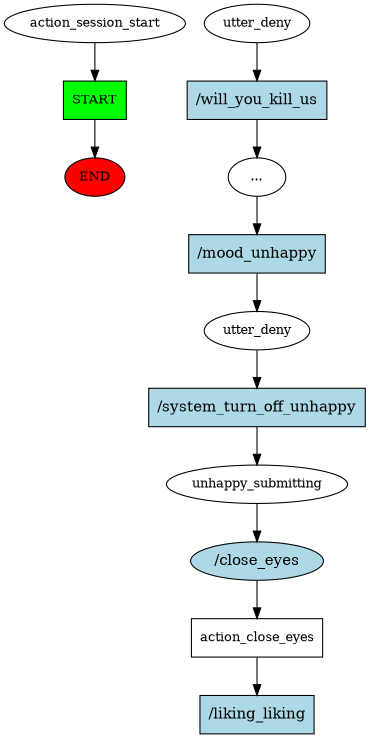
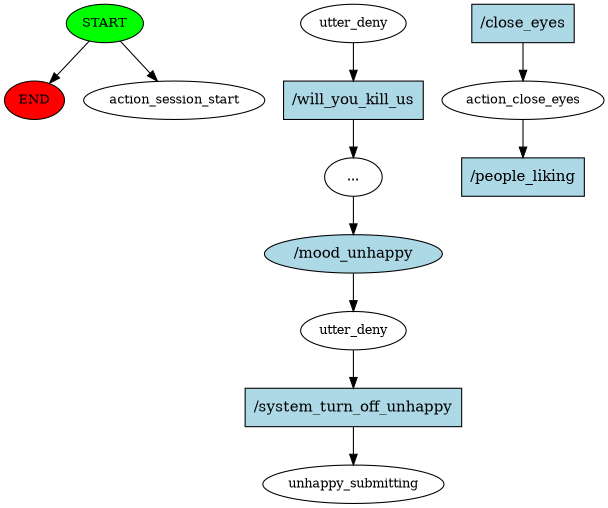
edge "action_session_start" -> "START": reversed
node "START": shape box -> ellipse
node "/mood_unhappy": shape box -> ellipse
edge "unhappy_submitting" -> "/close_eyes": removed
node "/close_eyes": shape ellipse -> box
node "action_close_eyes": shape box -> ellipse
node "/liking_liking": label "/liking_liking" -> "/people_liking"
